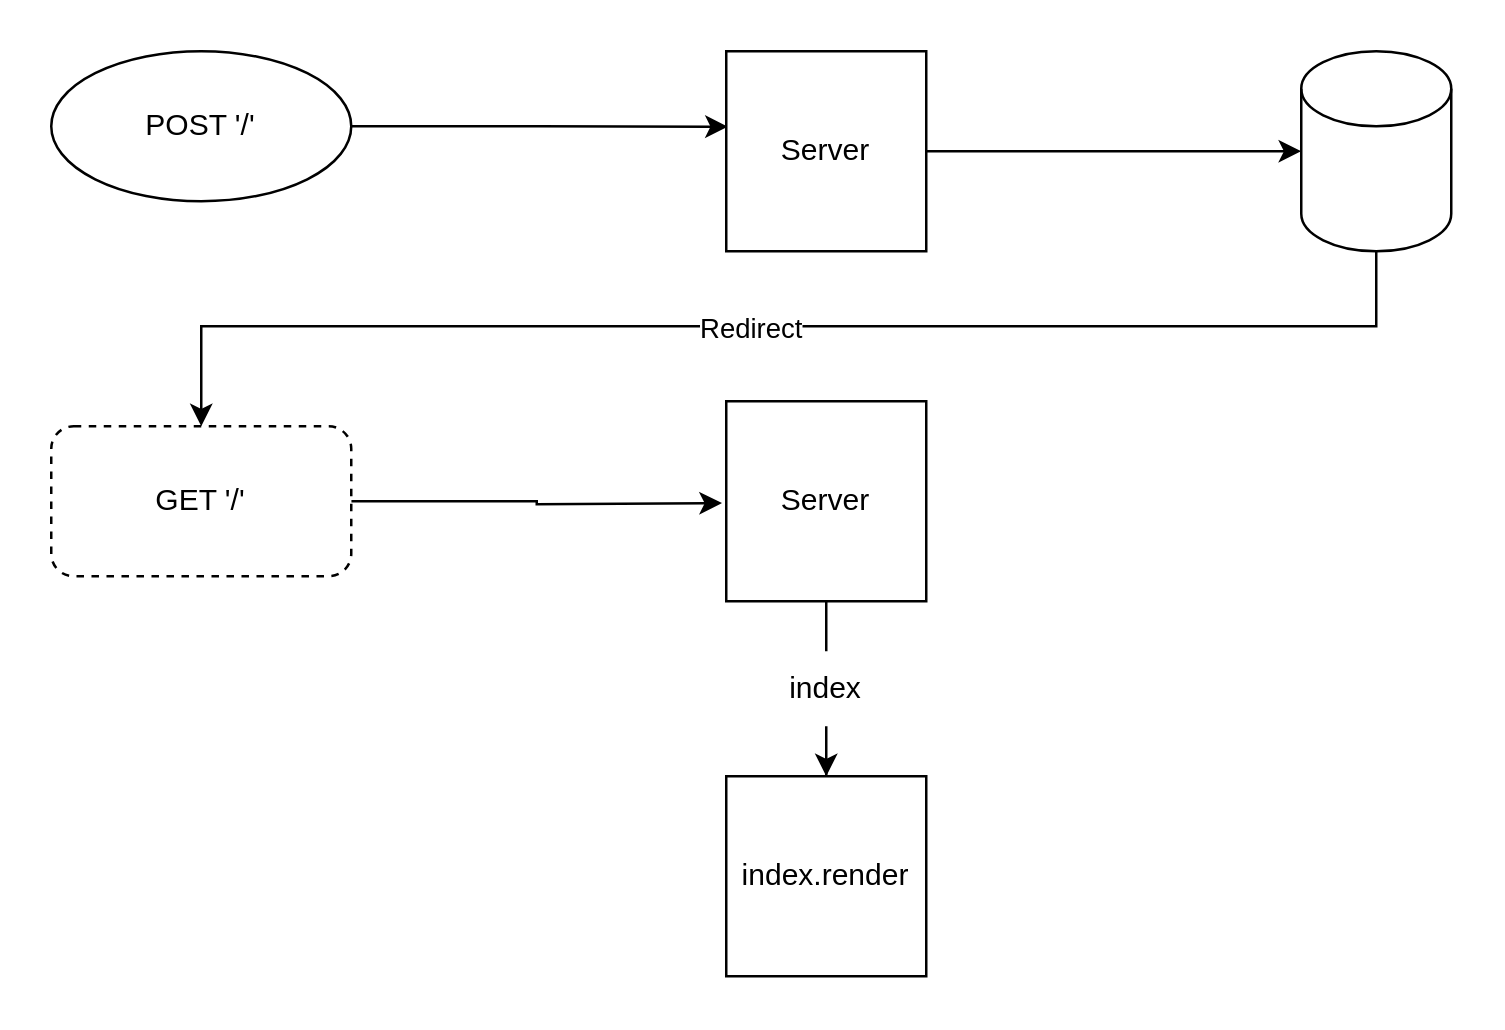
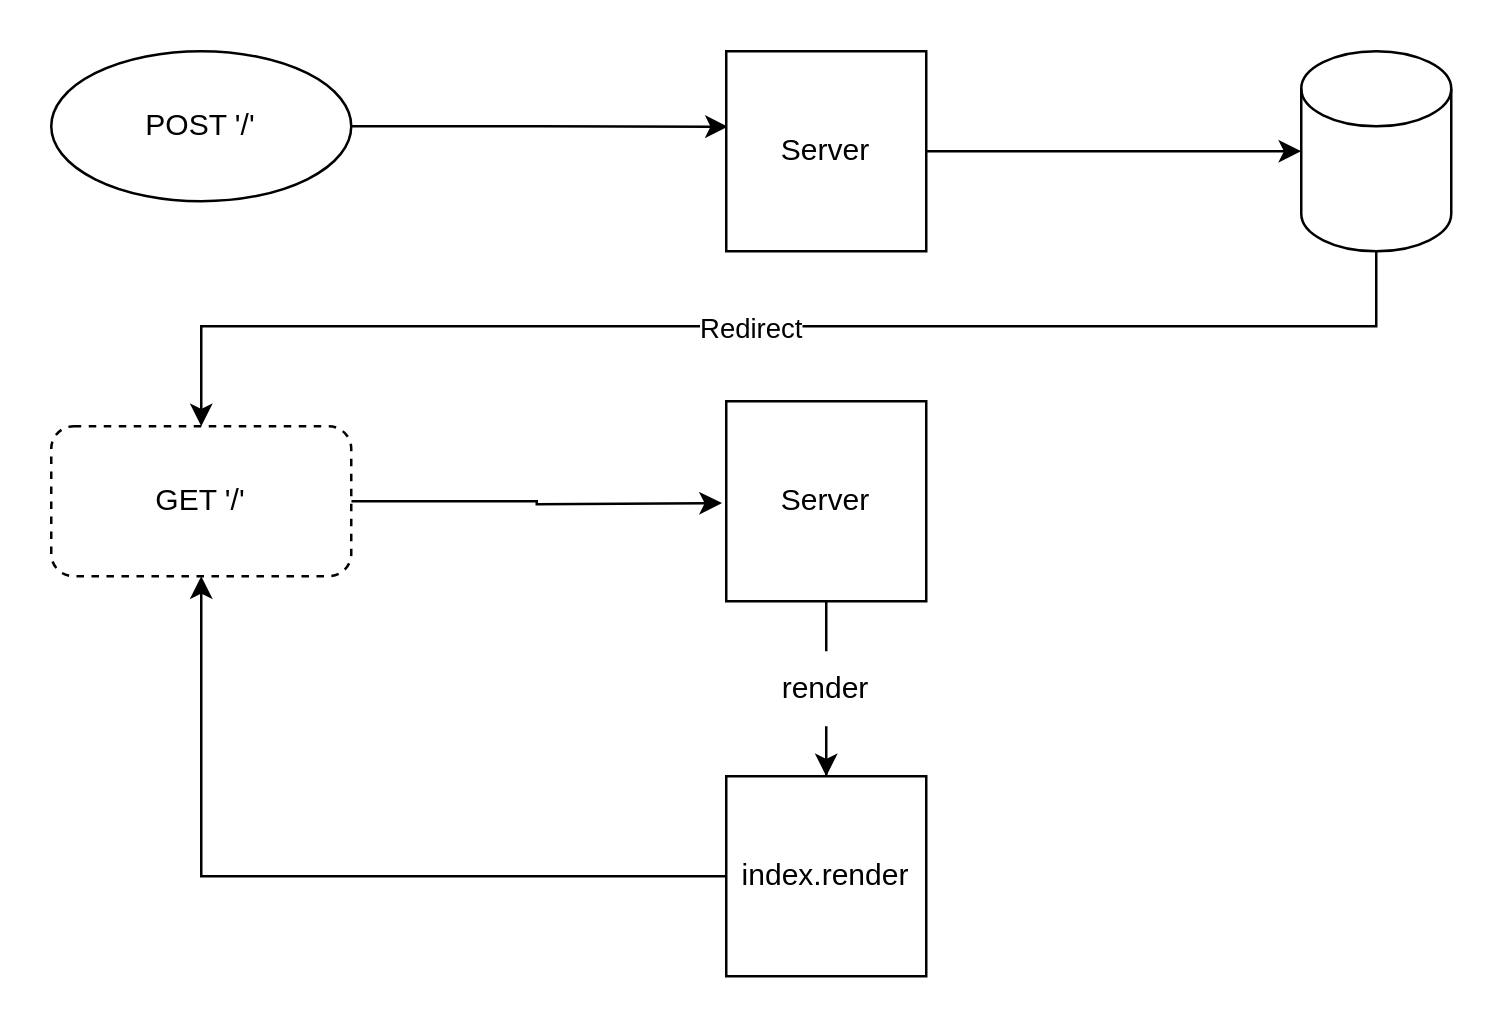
node "index": label "index" -> "render"
edge "index.render" -> "GET '/'": added
